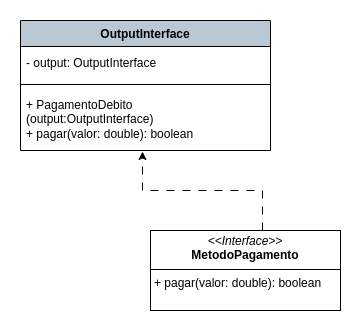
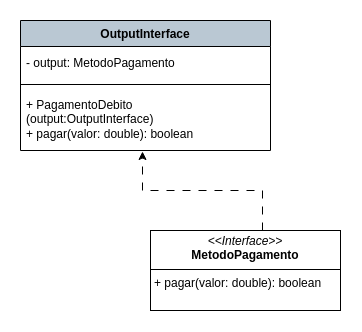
node "- output: OutputInterface": label "- output: OutputInterface" -> "- output: MetodoPagamento"
